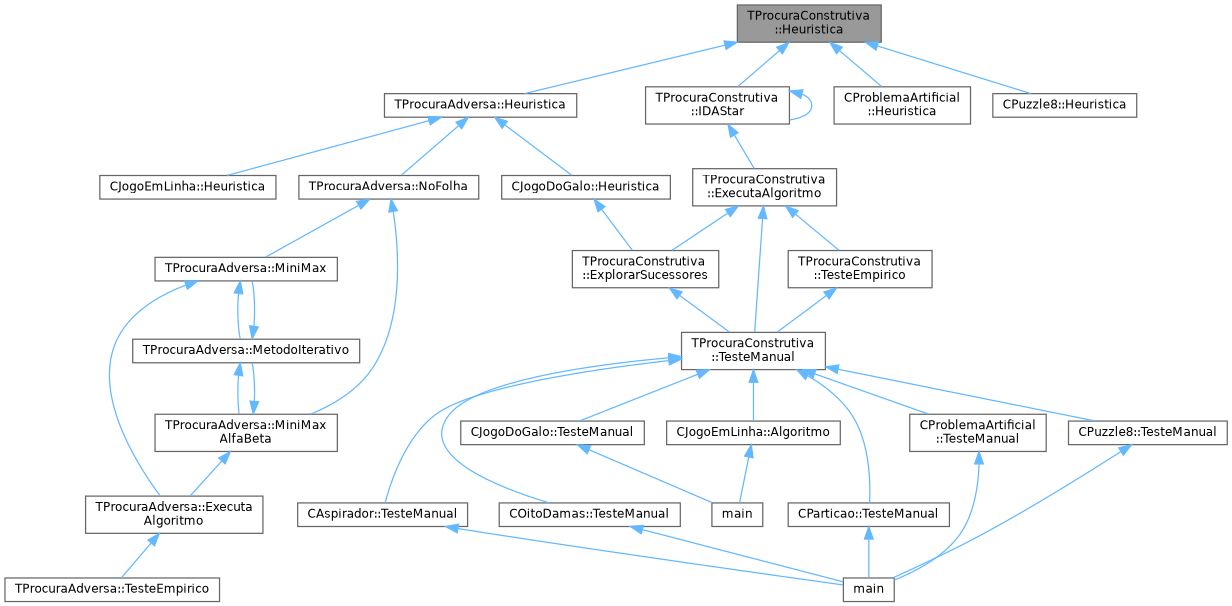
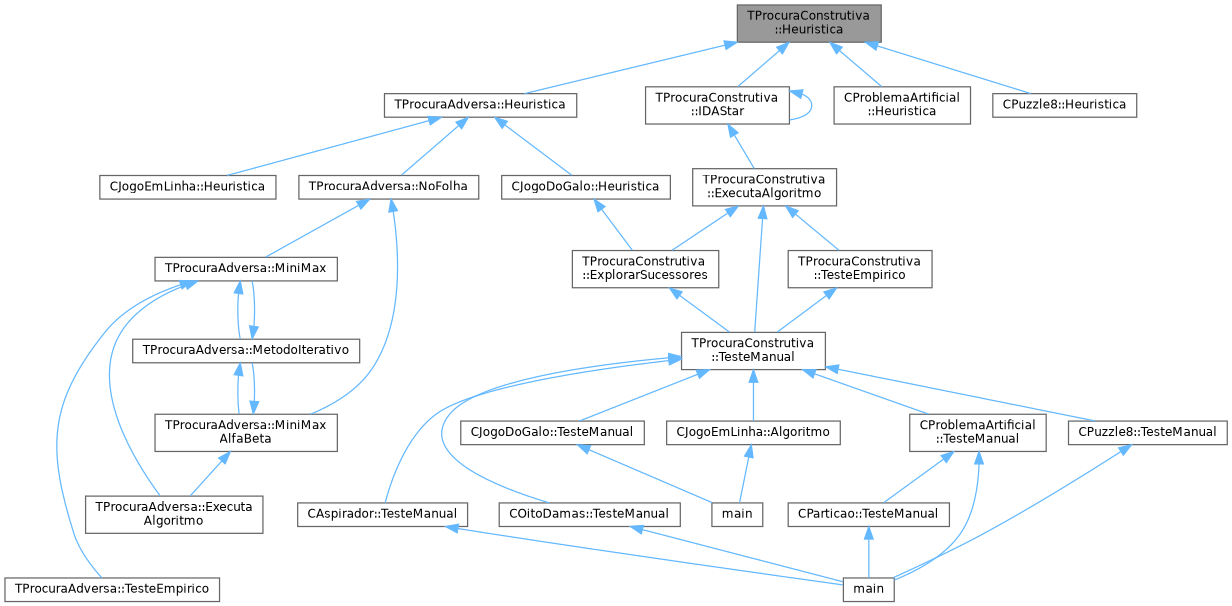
edge "CParticao::TesteManual" -> "TProcuraConstrutiva ::TesteManual": now "CParticao::TesteManual" -> "CProblemaArtificial ::TesteManual"
edge "TProcuraAdversa::TesteEmpirico" -> "TProcuraAdversa::Executa Algoritmo": now "TProcuraAdversa::TesteEmpirico" -> "TProcuraAdversa::MiniMax"
